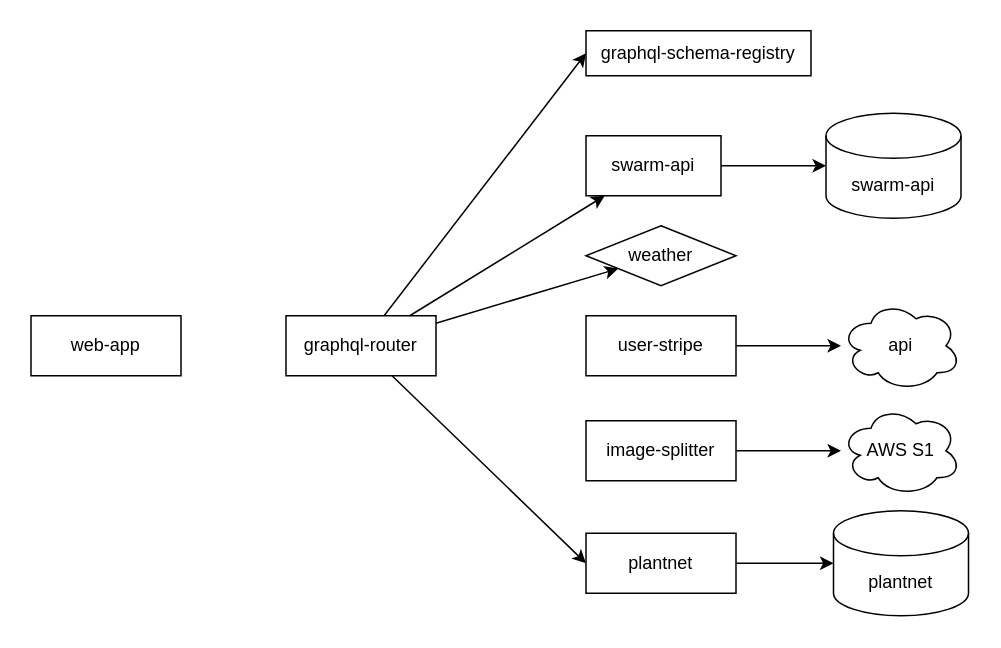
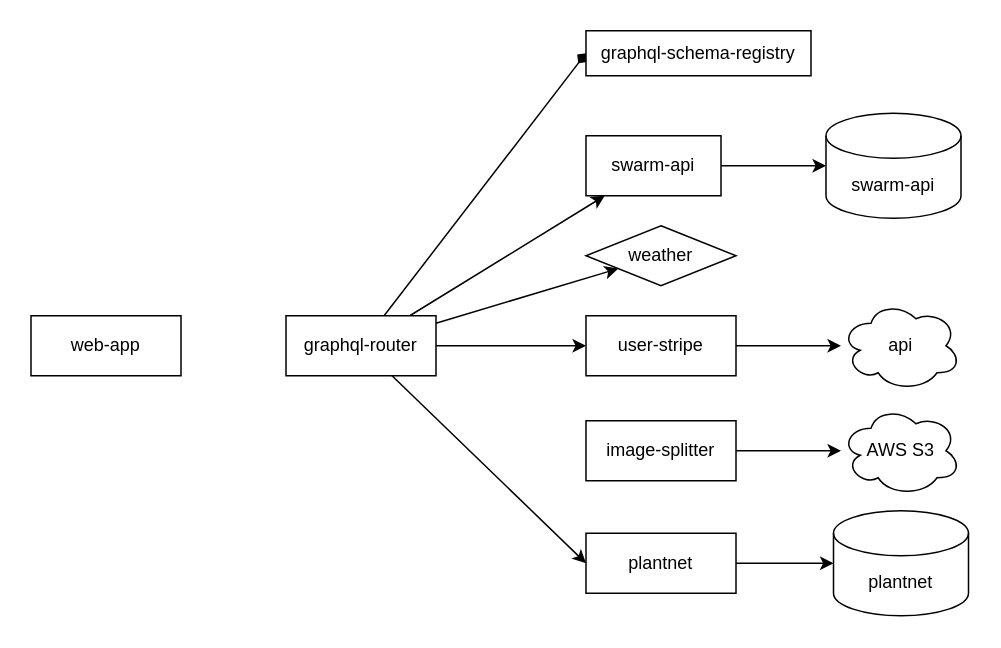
edge "graphql-router" -> "graphql-schema-registry": arrowhead classic -> diamond
edge "graphql-router" -> "user-stripe": added
node "AWS S1": label "AWS S1" -> "AWS S3"
